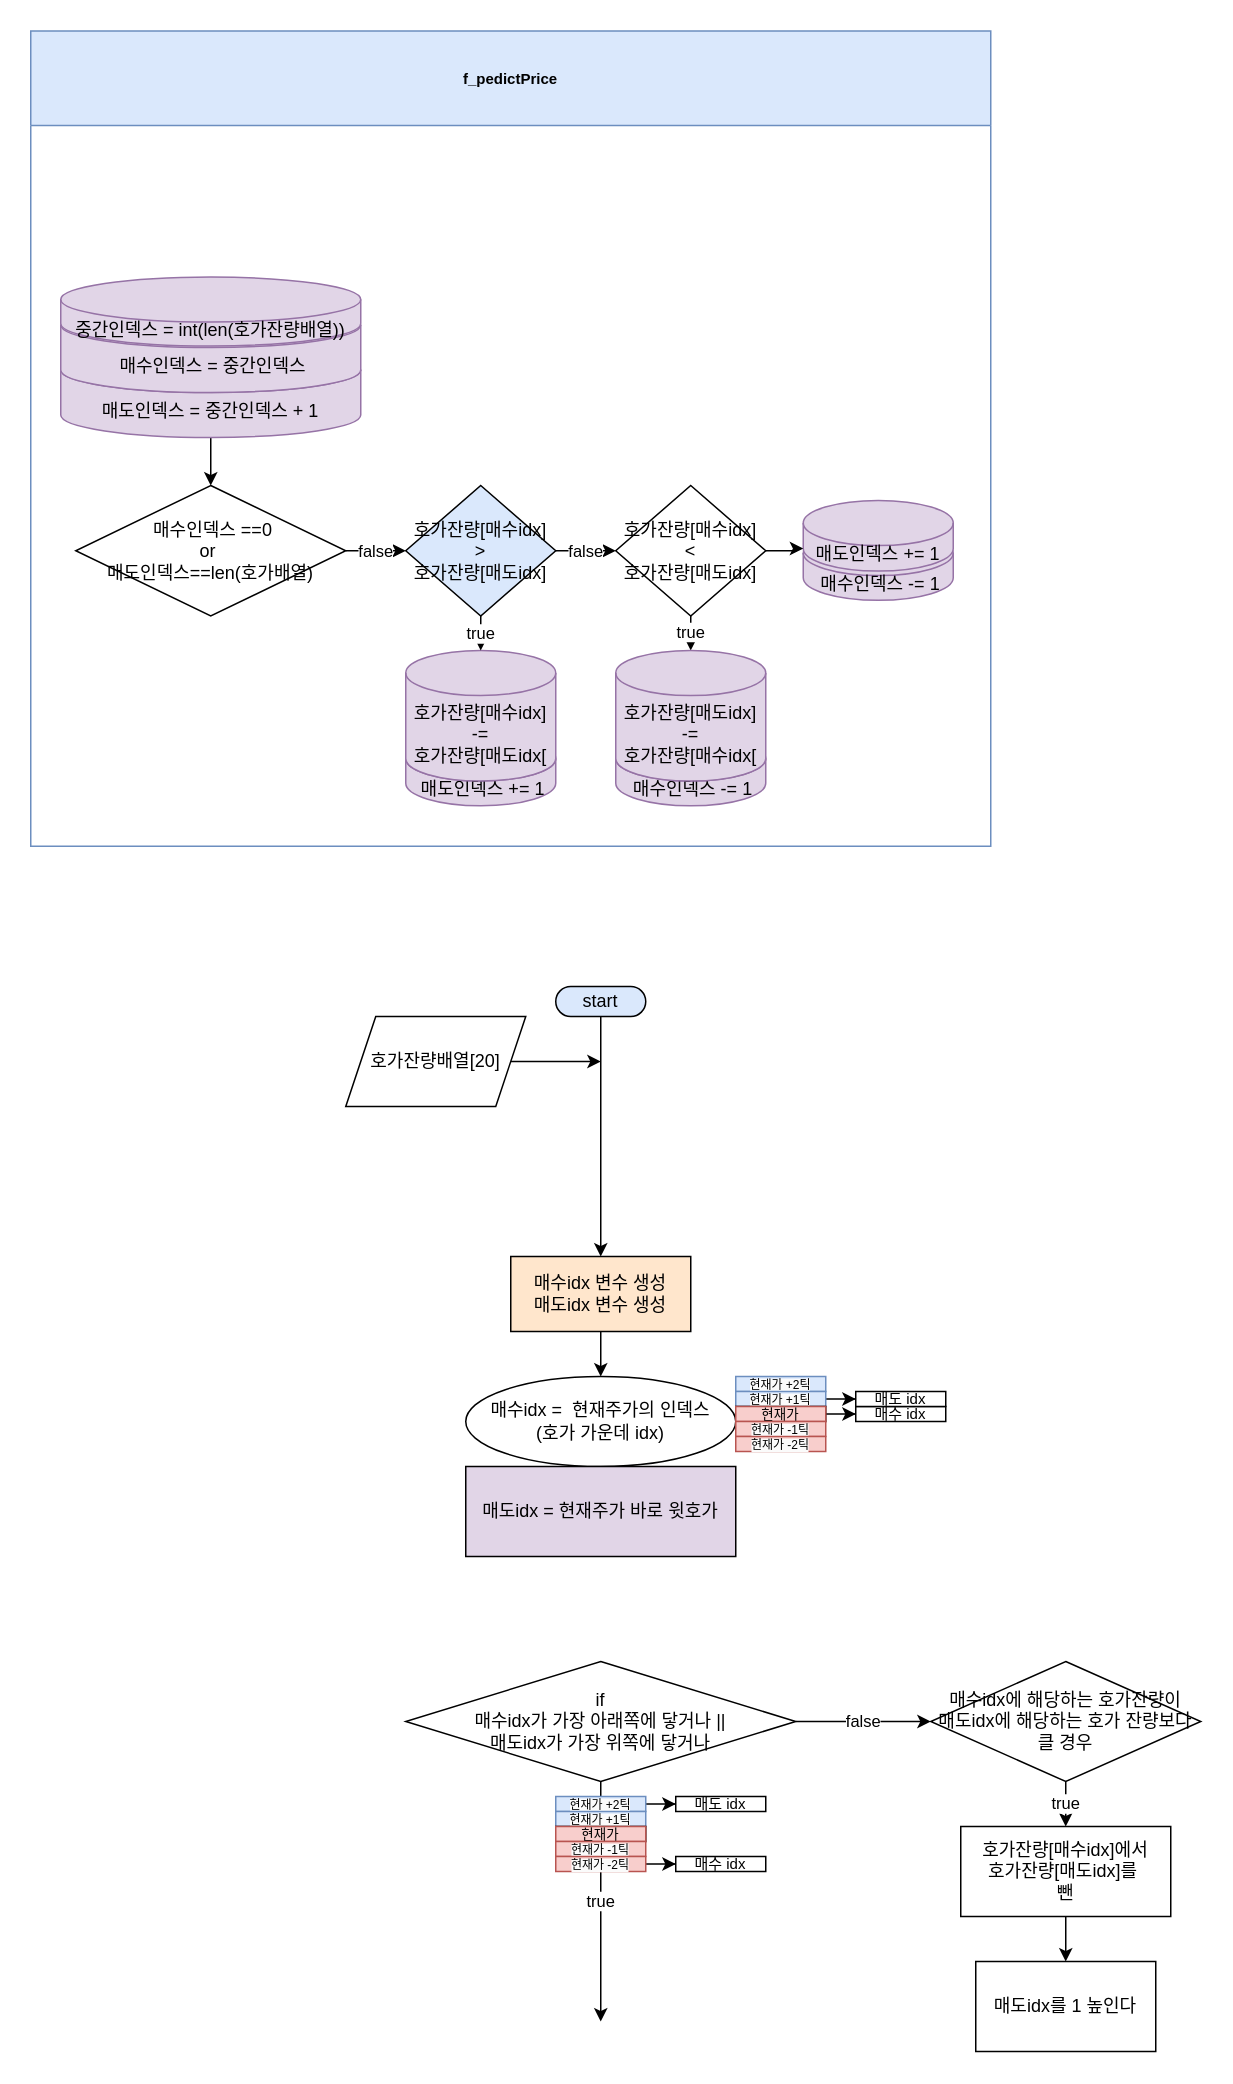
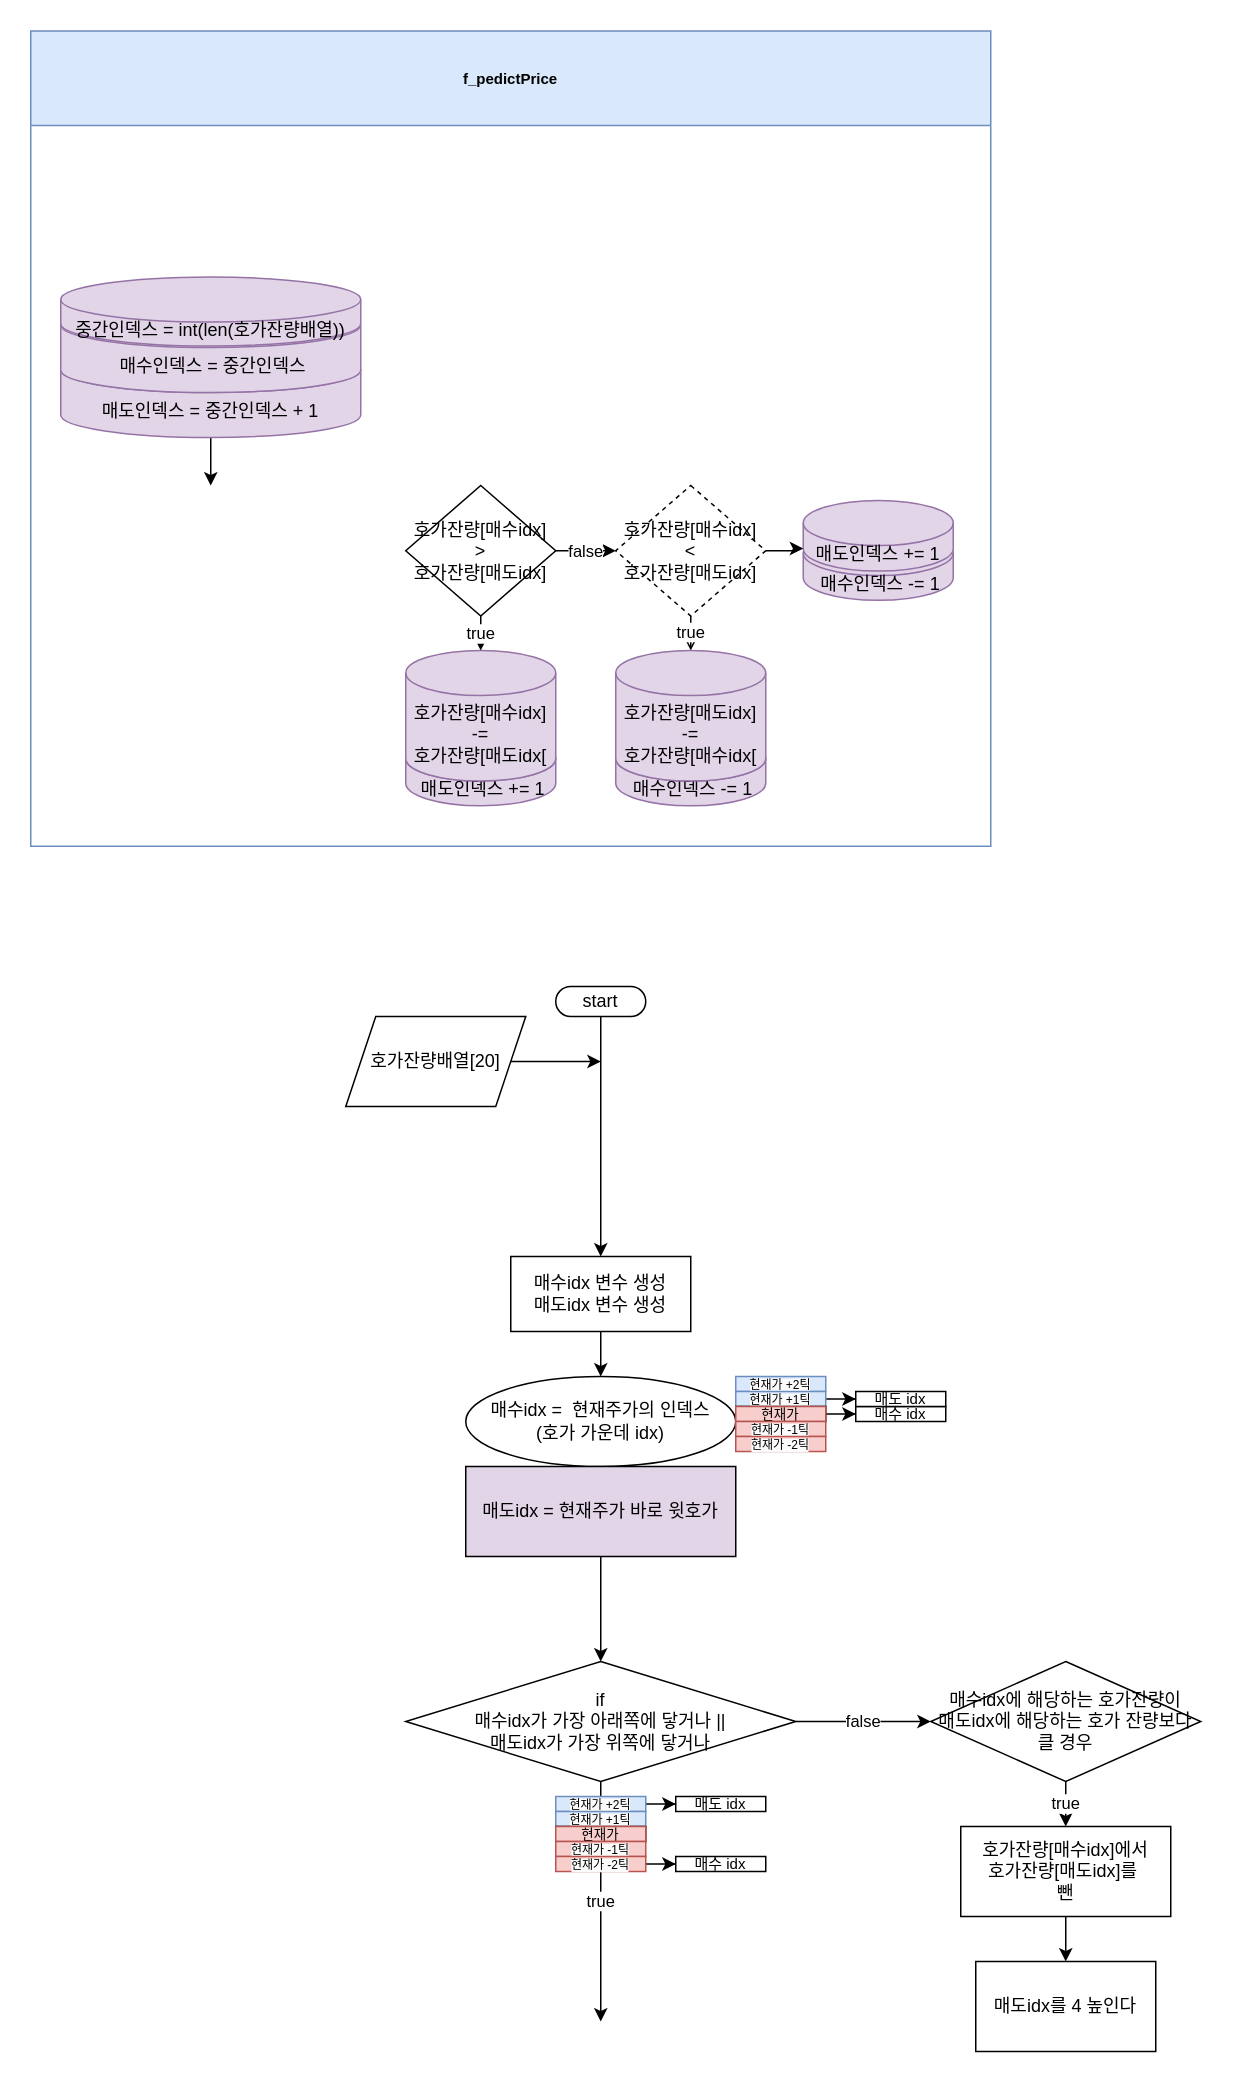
node "매수인덱스 ==0 or 매도인덱스==len(호가배열)": removed
edge "매수인덱스 ==0 or 매도인덱스==len(호가배열)" -> "호가잔량[매수idx] > 호가잔량[매도idx]": removed, label "false"
node "호가잔량[매수idx] > 호가잔량[매도idx]": fillcolor #dae8fc -> #ffffff
node "호가잔량[매수idx] < 호가잔량[매도idx]": style solid -> dashed
edge "호가잔량[매수idx] < 호가잔량[매도idx]" -> "호가잔량[매도idx] -= 호가잔량[매수idx[": arrowhead classic -> open
node "start": fillcolor #dae8fc -> #ffffff
node "매수idx 변수 생성 매도idx 변수 생성": fillcolor #ffe6cc -> #ffffff
edge "매도idx = 현재주가 바로 윗호가" -> "if 매수idx가 가장 아래쪽에 닿거나 || 매도idx가 가장 위쪽에 닿거나": added
node "매도idx를 1 높인다": label "매도idx를 1 높인다" -> "매도idx를 4 높인다"
